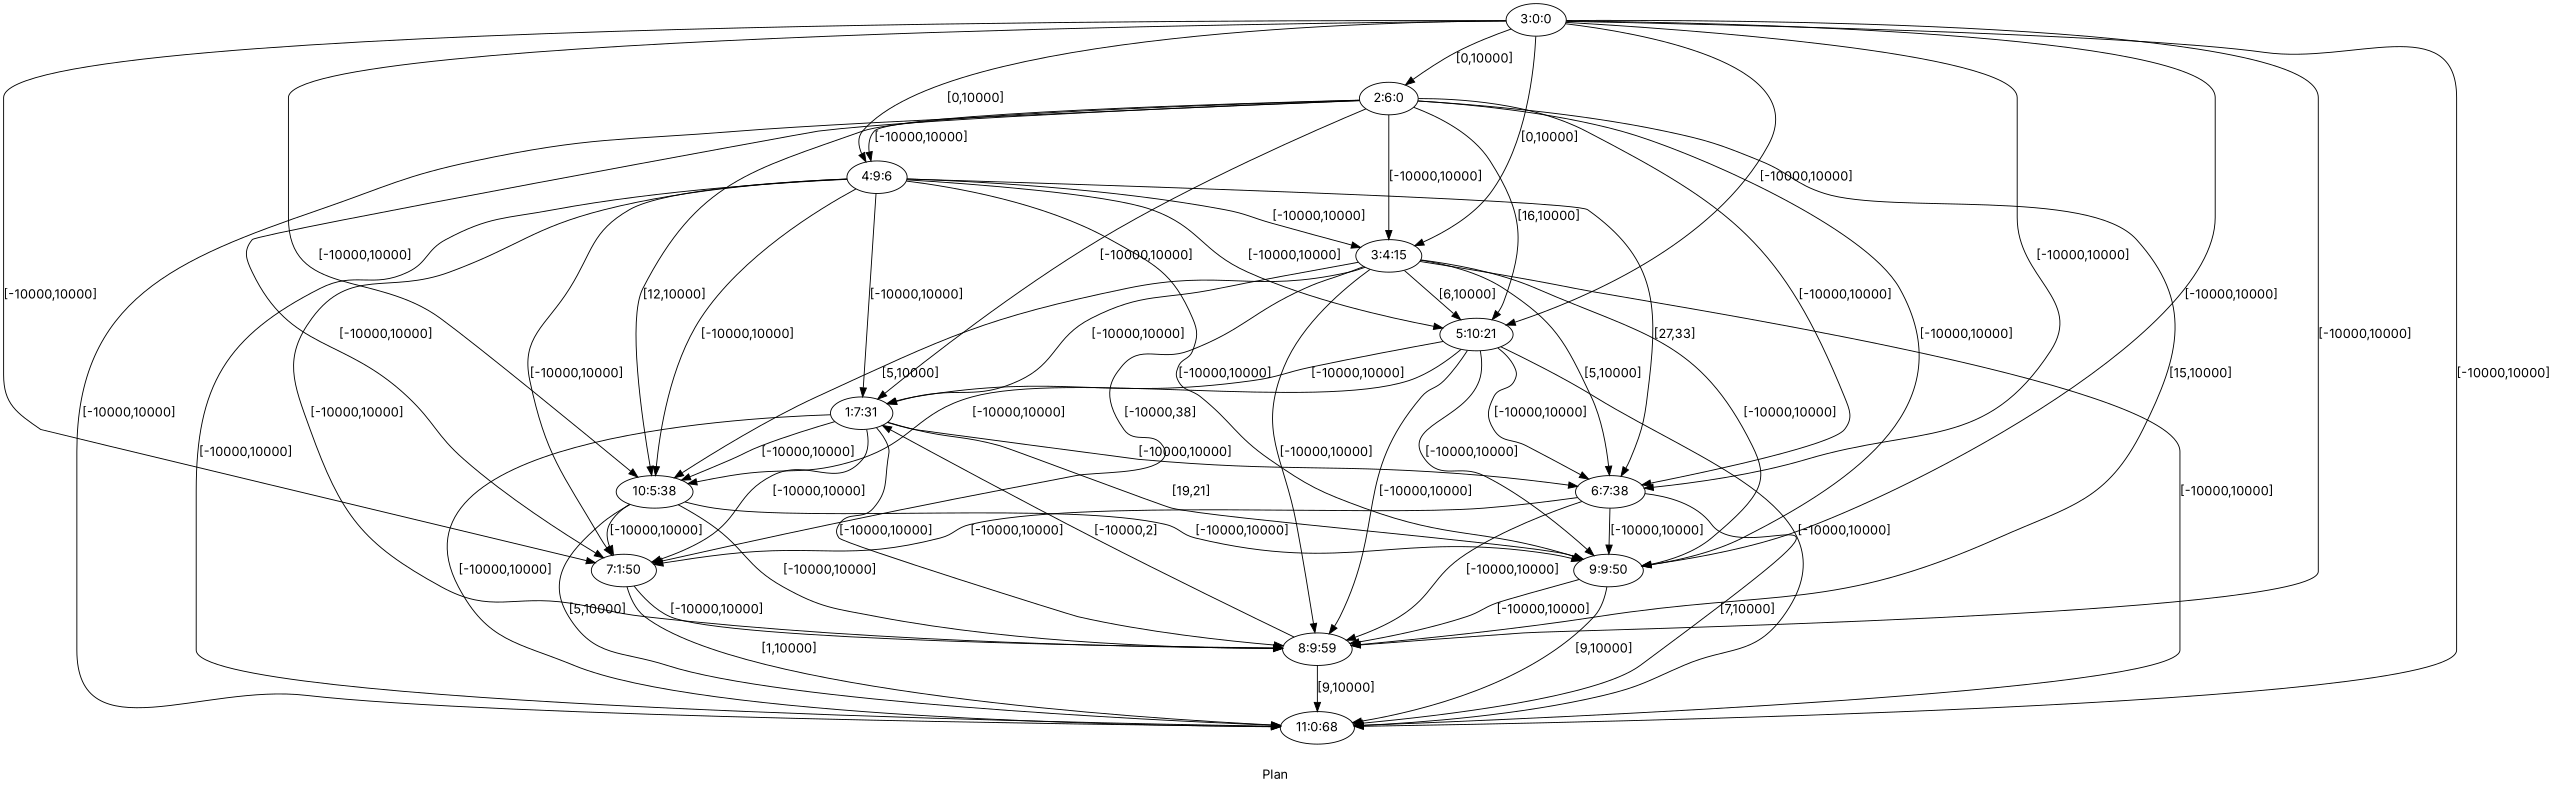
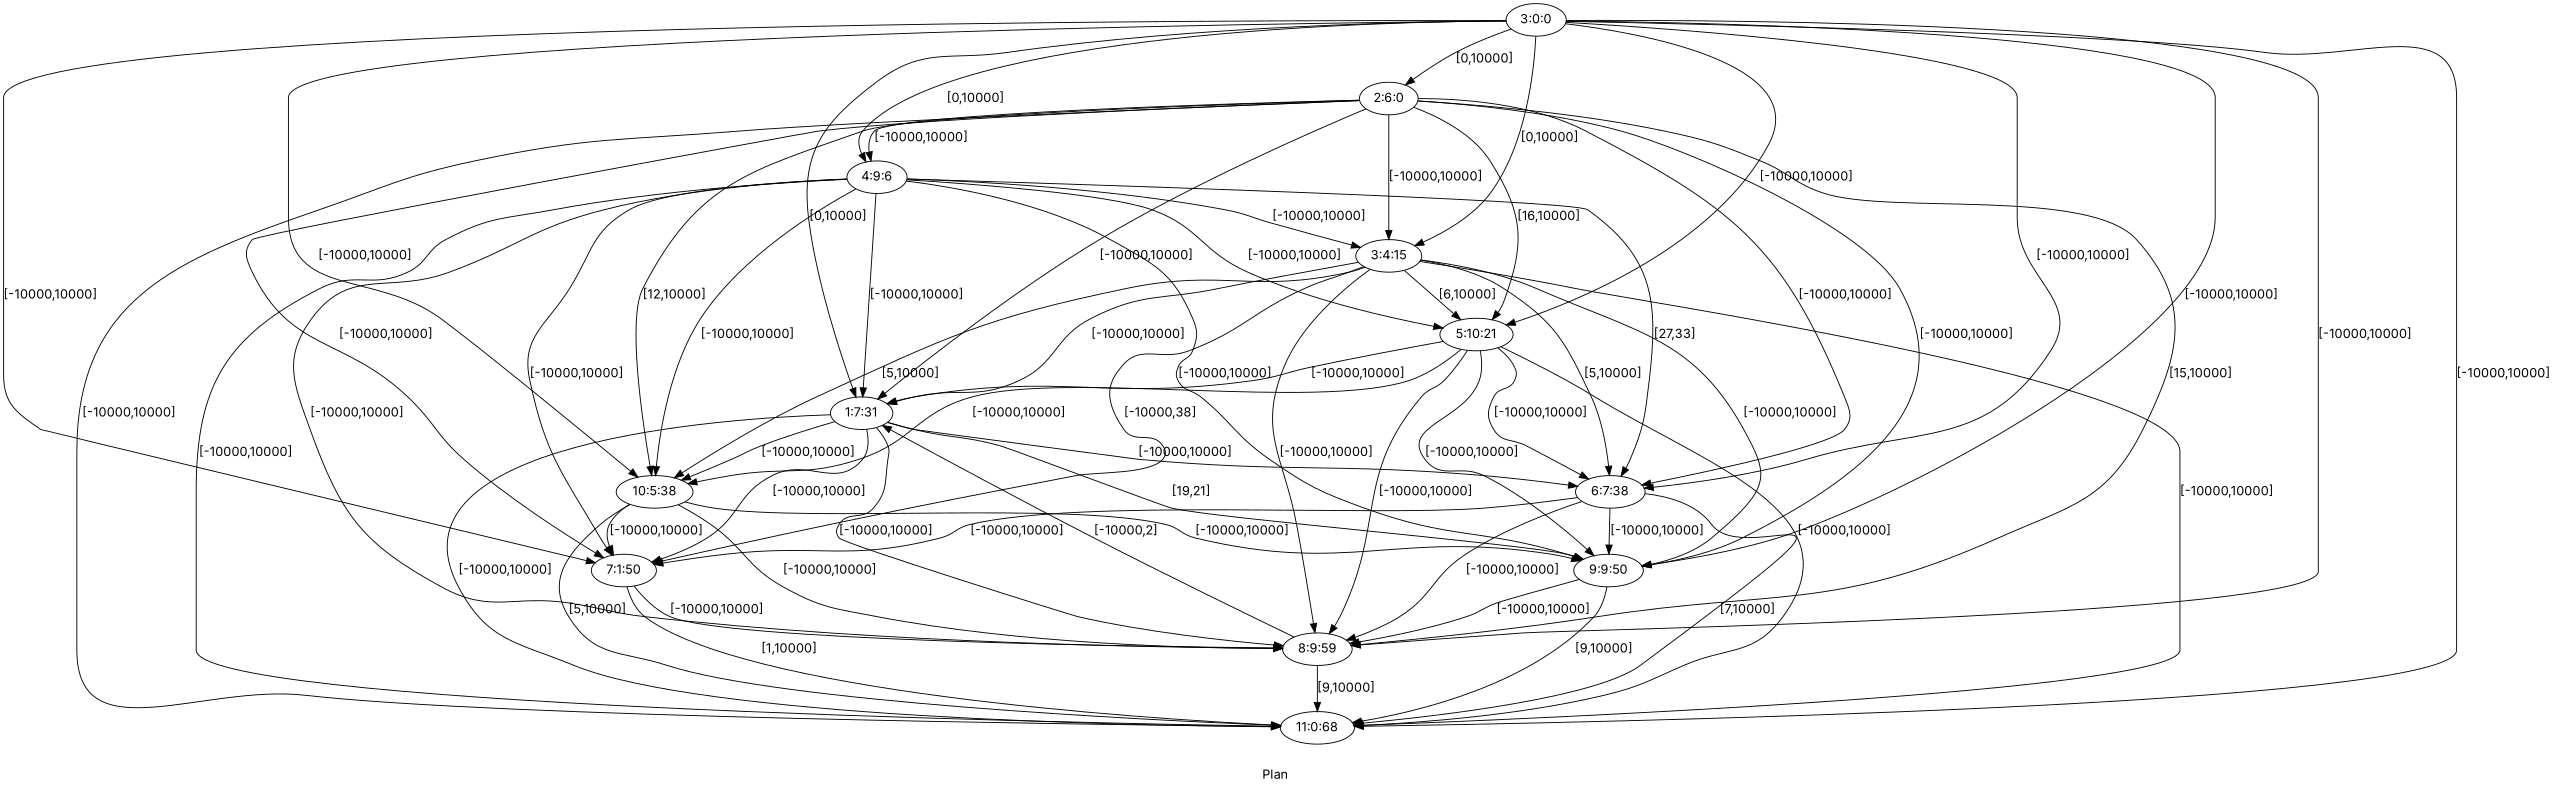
edge "3:0:0" -> "1:7:31": added, label "[0,10000]"
